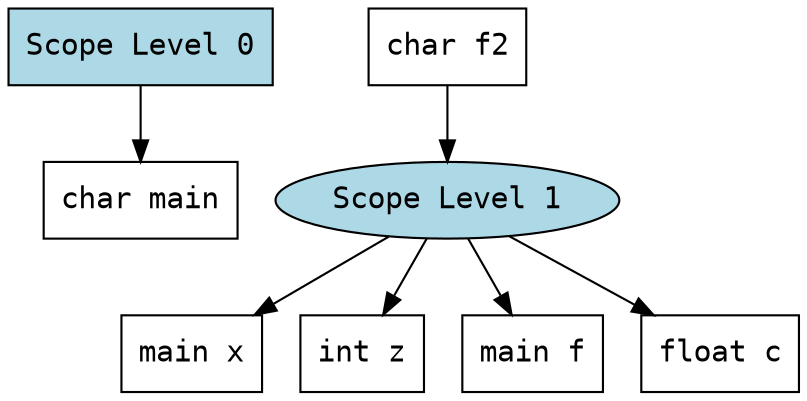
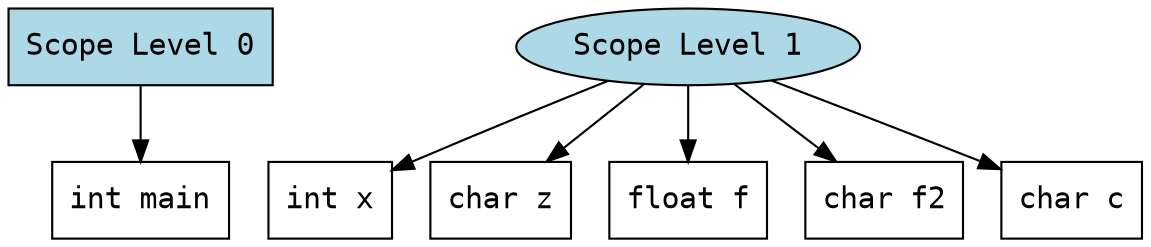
edge "char f2" -> "Scope Level 1": reversed
node "char main": label "char main" -> "int main"
node "main x": label "main x" -> "int x"
node "int z": label "int z" -> "char z"
node "main f": label "main f" -> "float f"
node "float c": label "float c" -> "char c"
